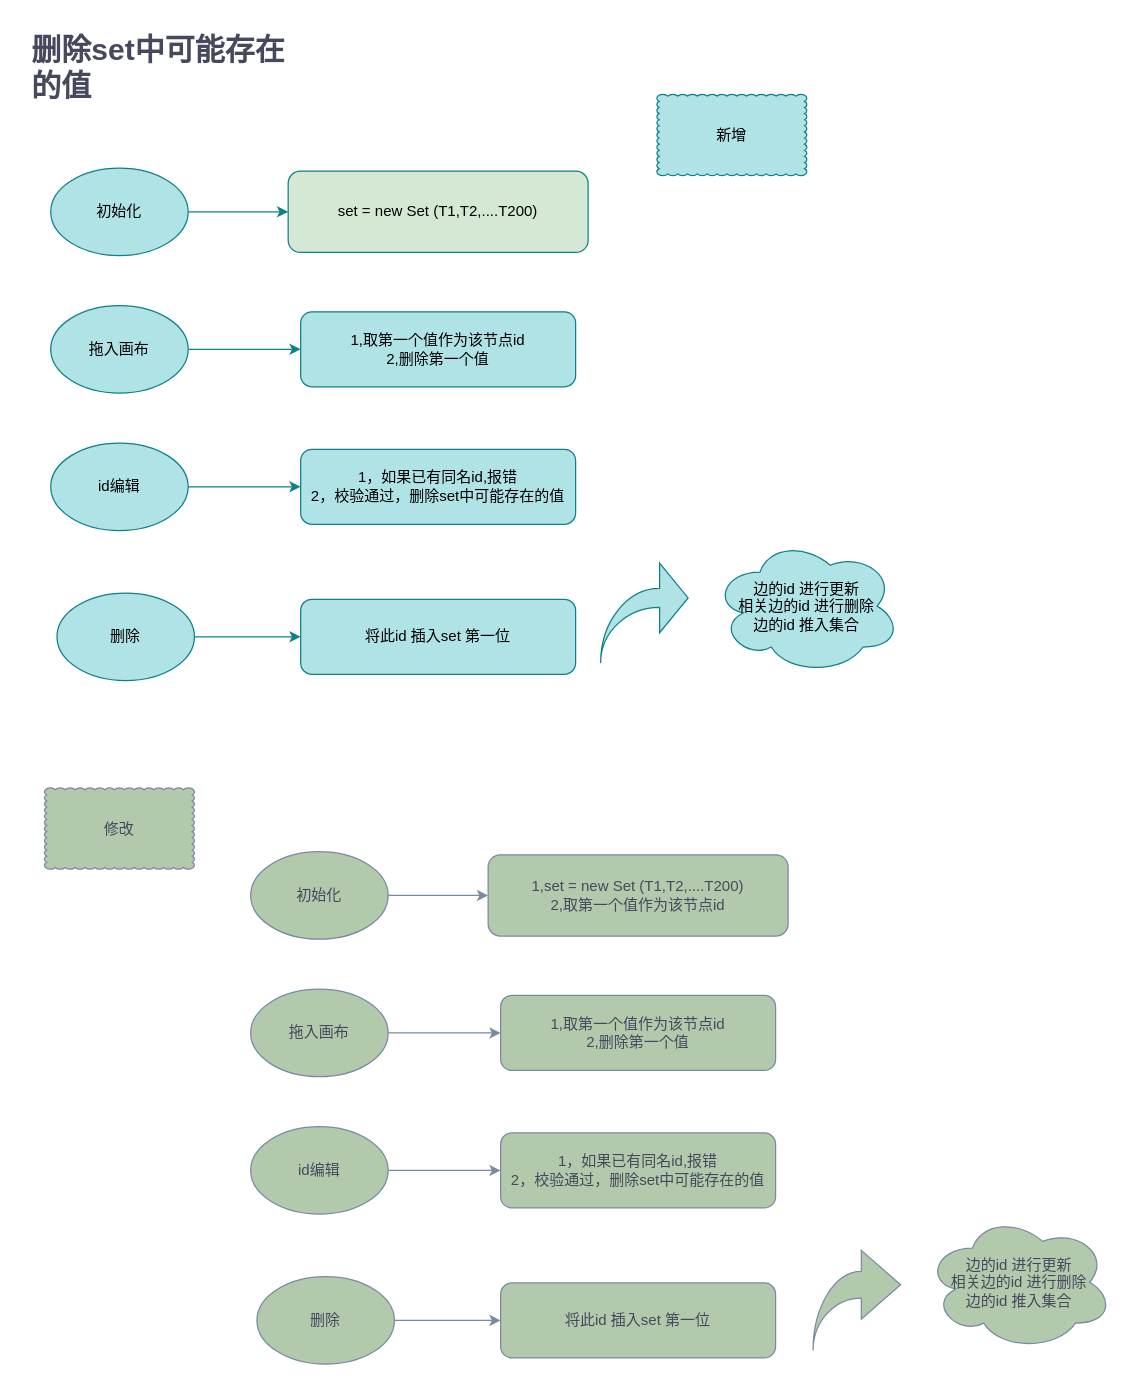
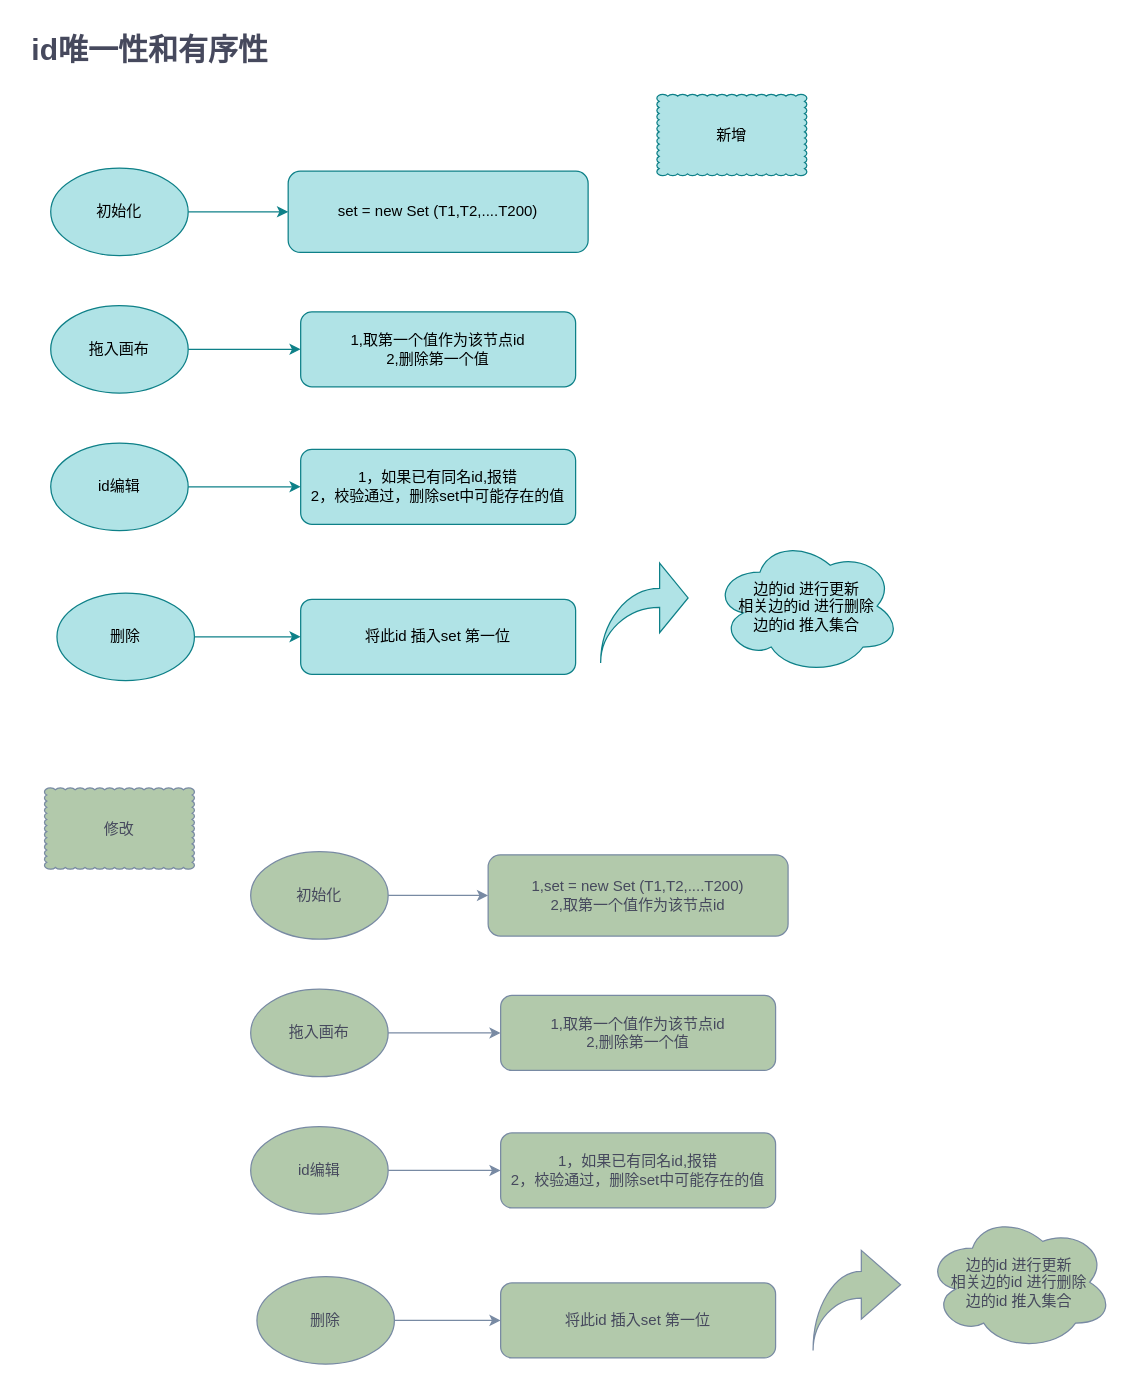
node "删除set中可能存在的值": label "删除set中可能存在的值" -> "id唯一性和有序性"
node "set = new Set (T1,T2,....T200)": fillcolor #d5e8d4 -> #b0e3e6
